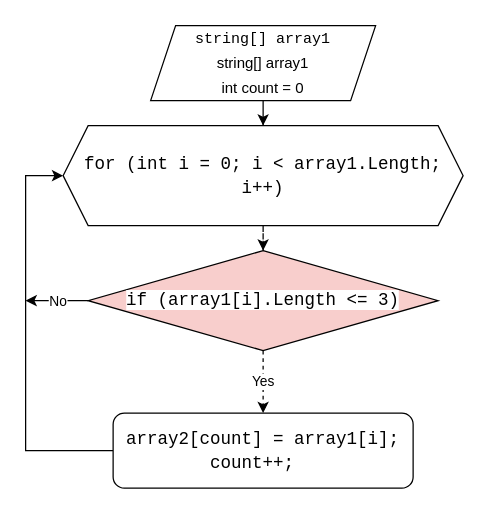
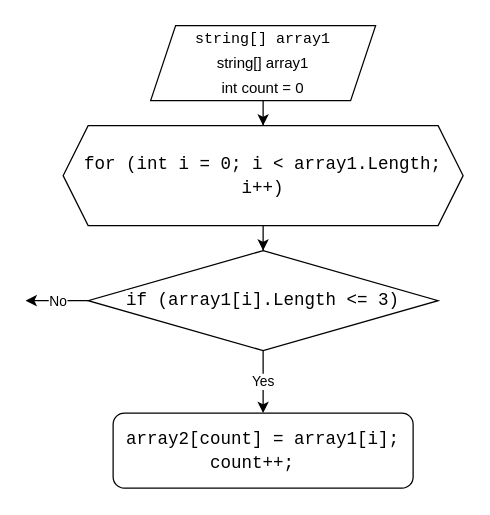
edge "for (int i = 0; i < array1.Length; i++)" -> "if (array1[i].Length <= 3)": style dashed -> solid
node "if (array1[i].Length <= 3)": fillcolor #f8cecc -> #ffffff
edge "array2[count] = array1[i]; count++;" -> "for (int i = 0; i < array1.Length; i++)": removed
edge "if (array1[i].Length <= 3)" -> "array2[count] = array1[i]; count++;": style dashed -> solid
